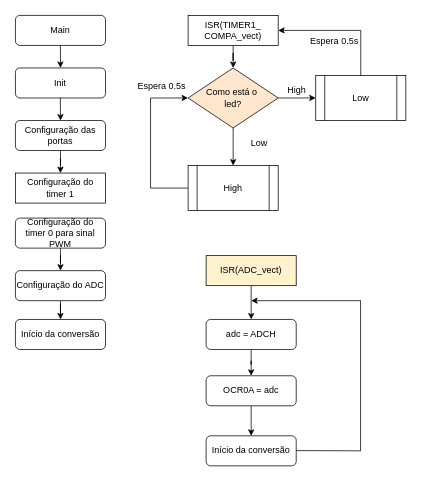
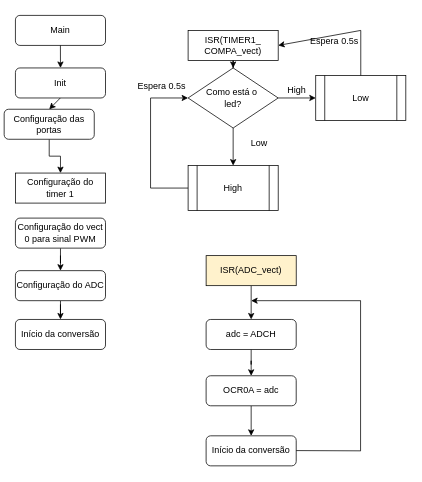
node "ISR(TIMER1_ COMPA_vect)": moved (233, 30) -> (233, 45)
node "Como está o led?": fillcolor #ffe6cc -> #ffffff
node "Configuração das portas": moved (60, 135) -> (49, 124)
node "Configuração do timer 0 para sinal PWM": label "Configuração do timer 0 para sinal PWM" -> "Configuração do vect 0 para sinal PWM"
